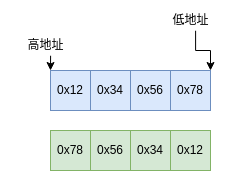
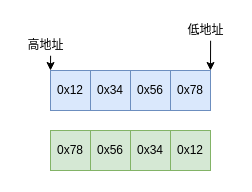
node "低地址": moved (191, 21) -> (206, 31)
